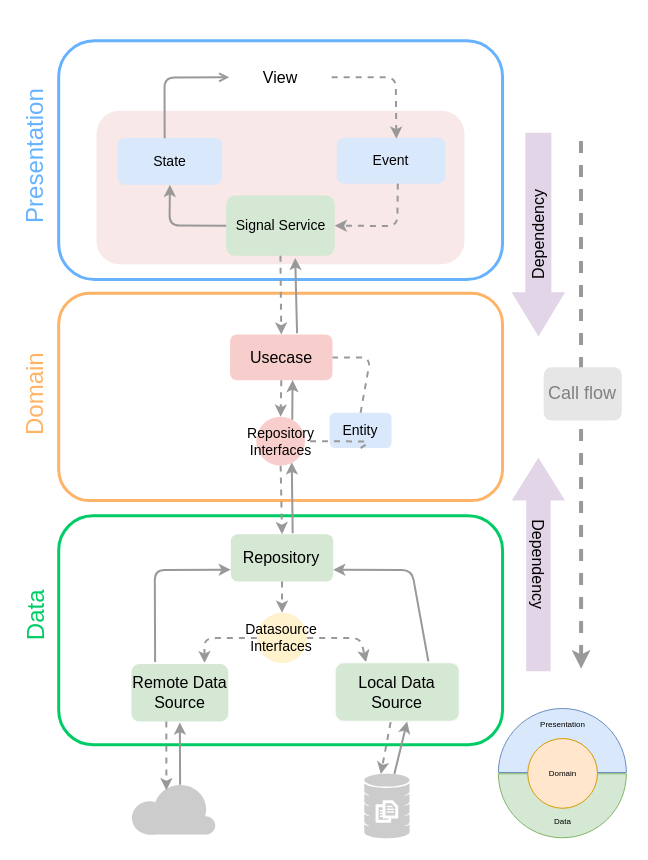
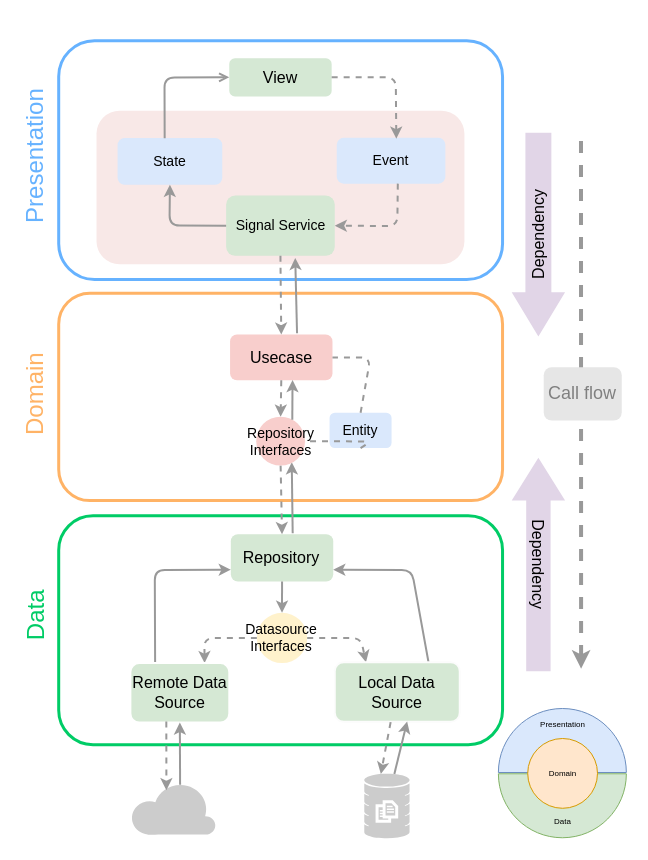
node "View": fillcolor #ffffff -> #d5e8d4
edge "Repository" -> "Datasource Interfaces": style dashed -> solid
